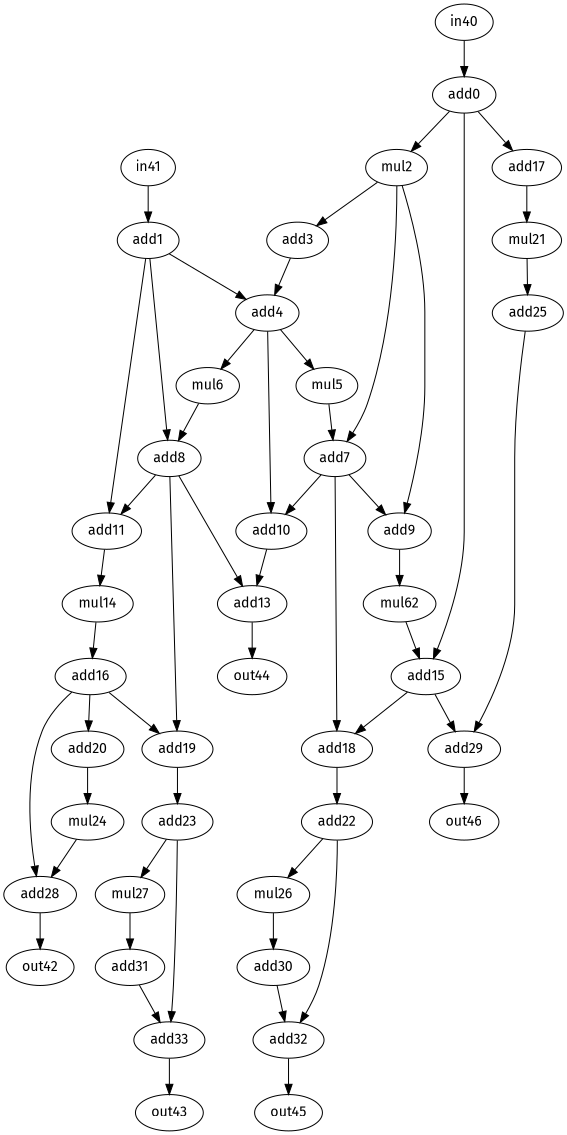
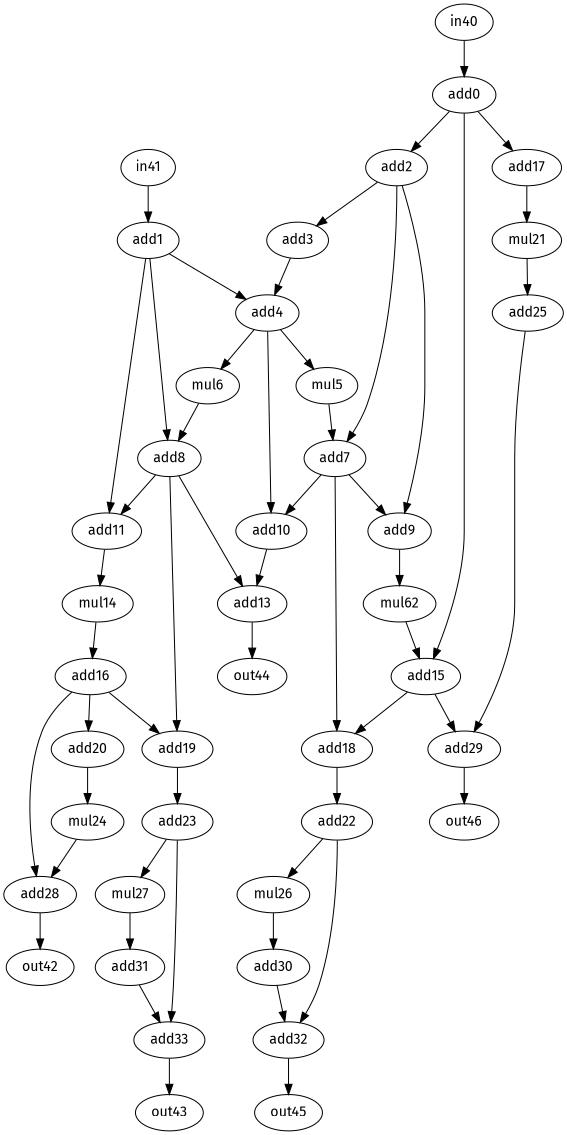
node "mul2": label "mul2" -> "add2"
